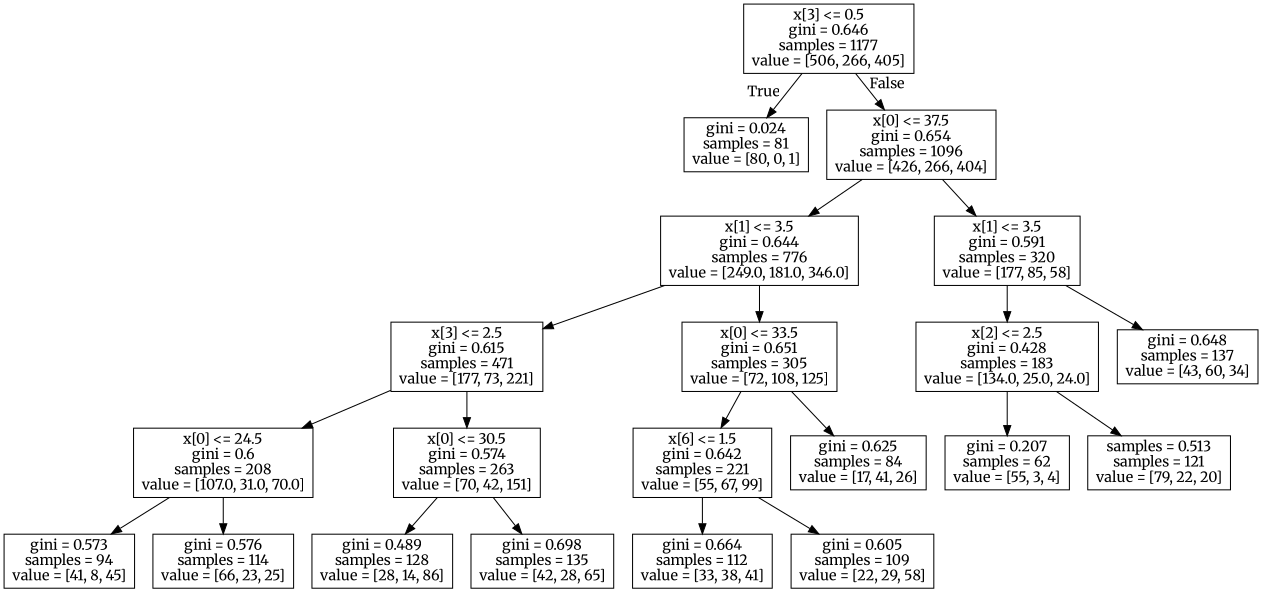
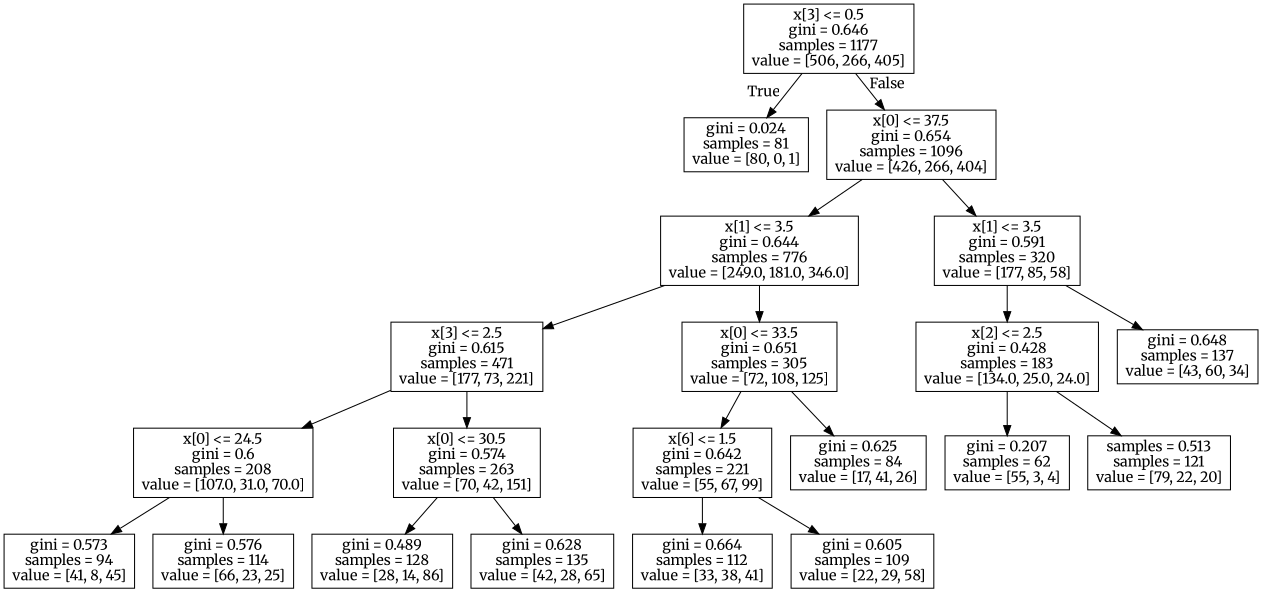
node "gini = 0.698 samples = 135 value = [42, 28, 65]": label "gini = 0.698 samples = 135 value = [42, 28, 65]" -> "gini = 0.628 samples = 135 value = [42, 28, 65]"
